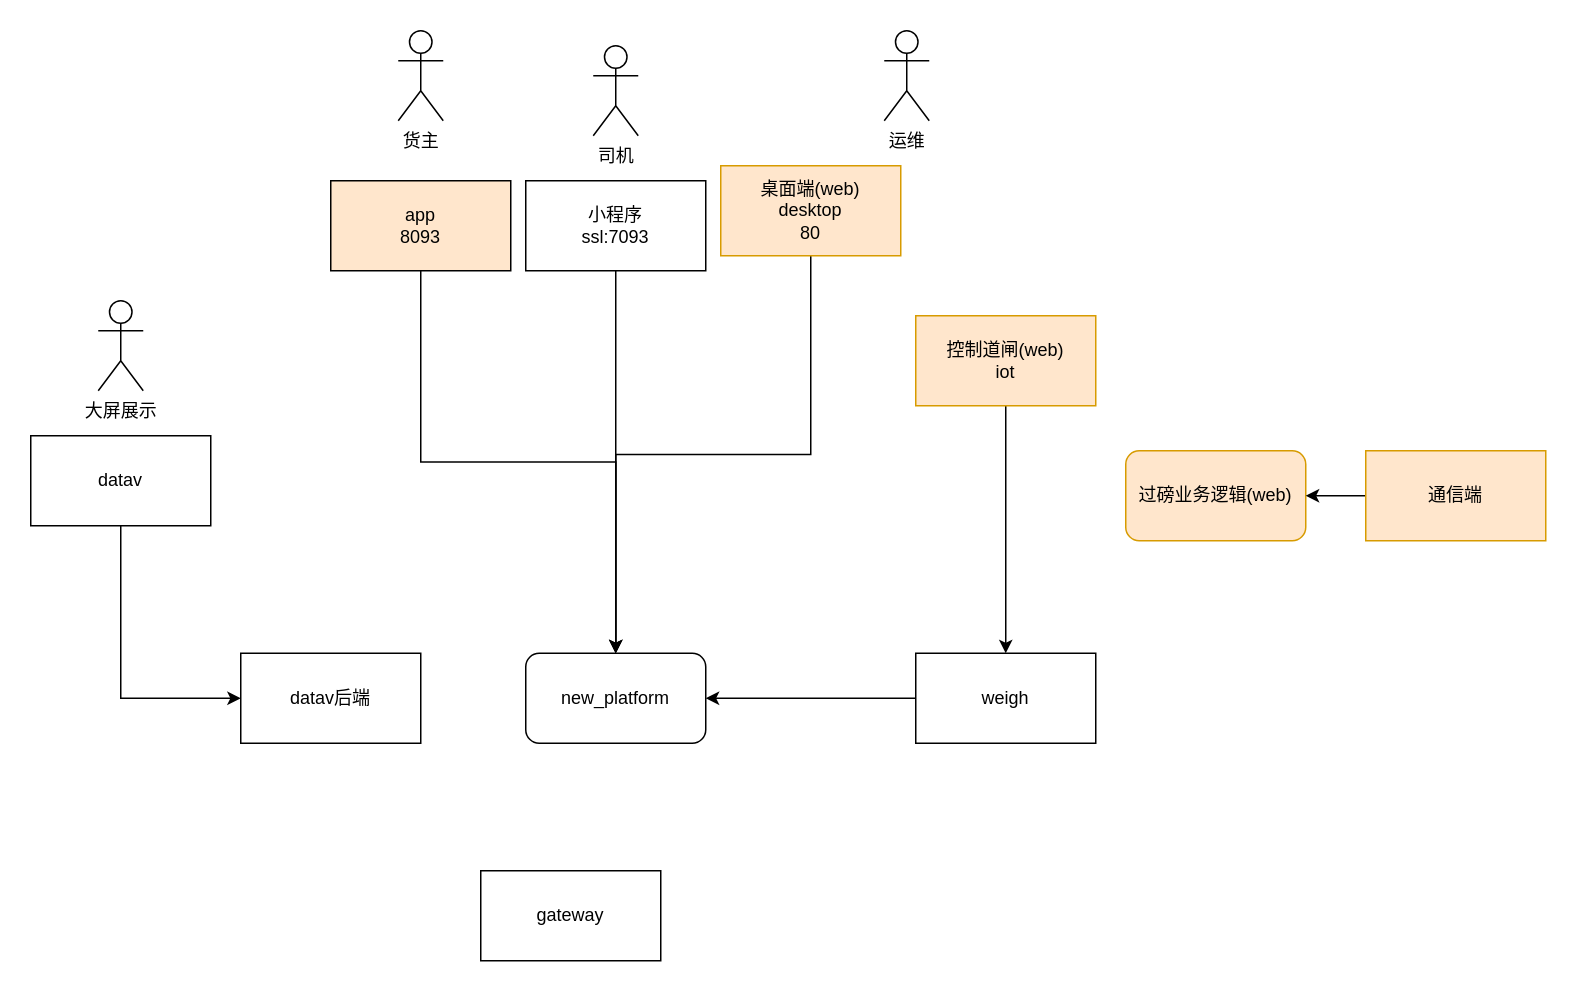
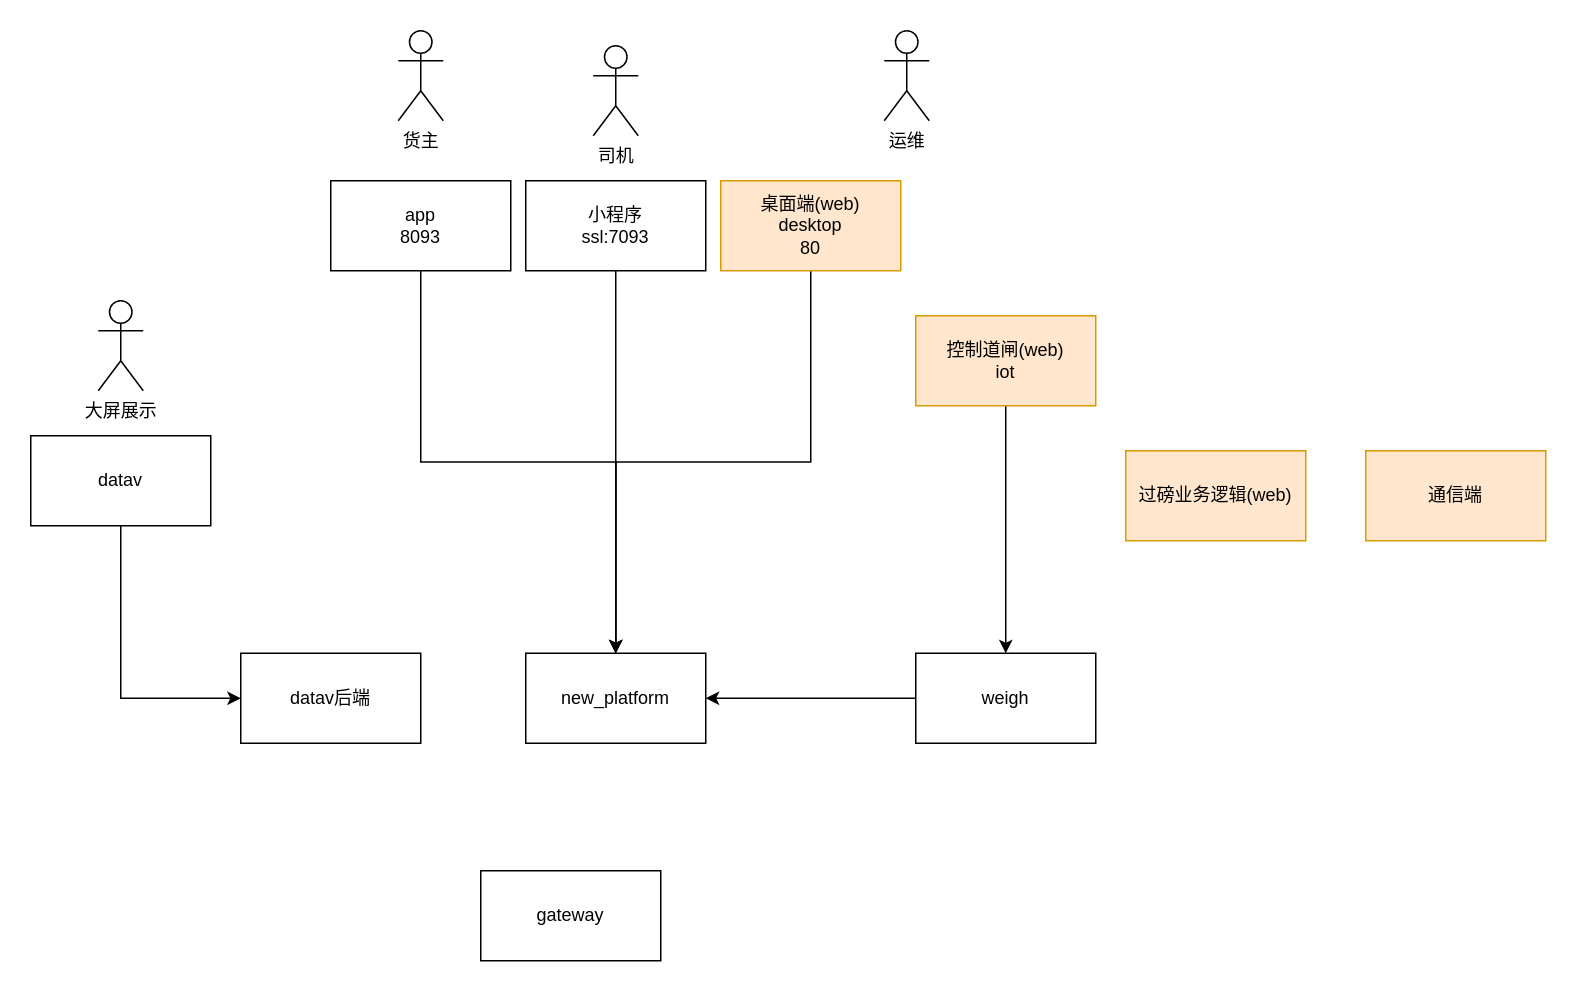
node "桌面端(web) desktop 80": moved (811, 211) -> (811, 226)
node "app 8093": fillcolor #ffe6cc -> #ffffff
node "过磅业务逻辑(web)": shape rounded rectangle -> rectangle
edge "通信端" -> "过磅业务逻辑(web)": removed
node "new_platform": shape rounded rectangle -> rectangle
